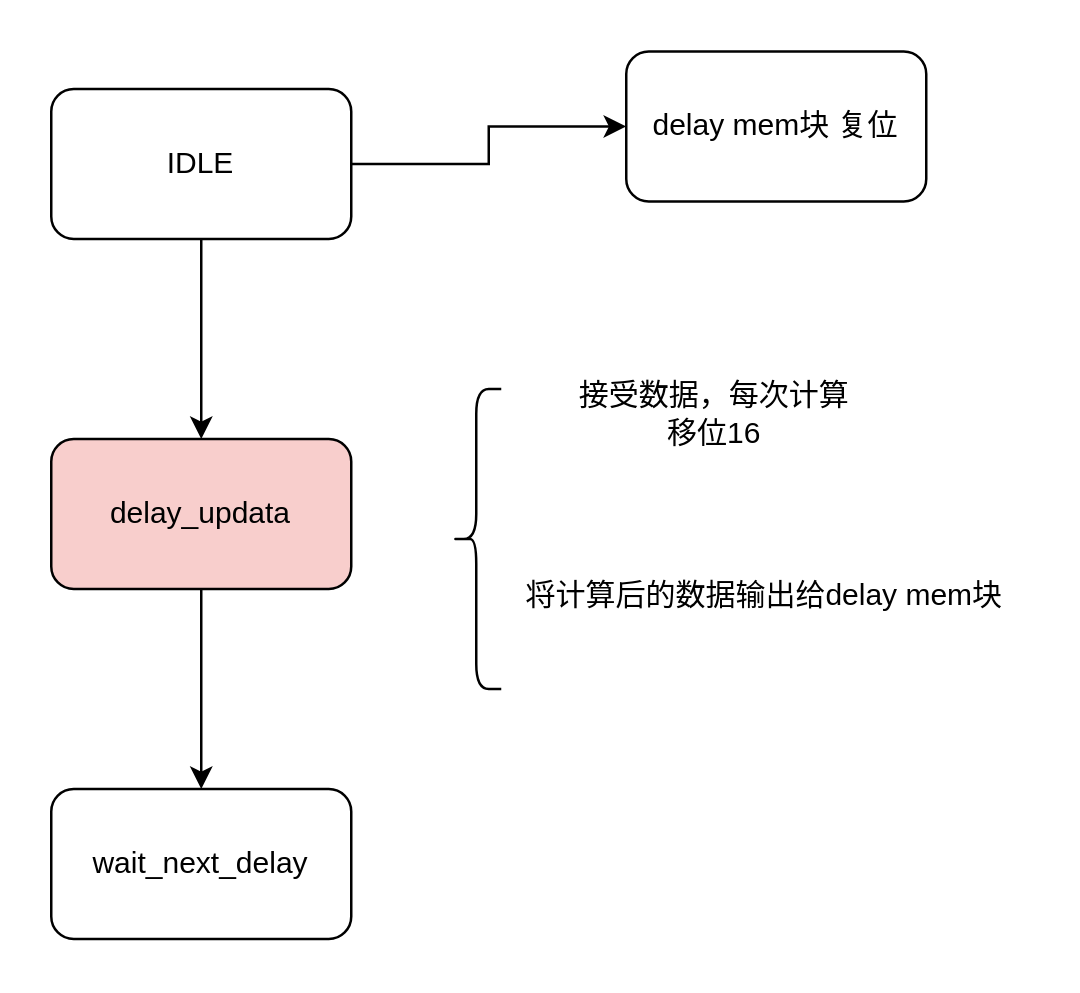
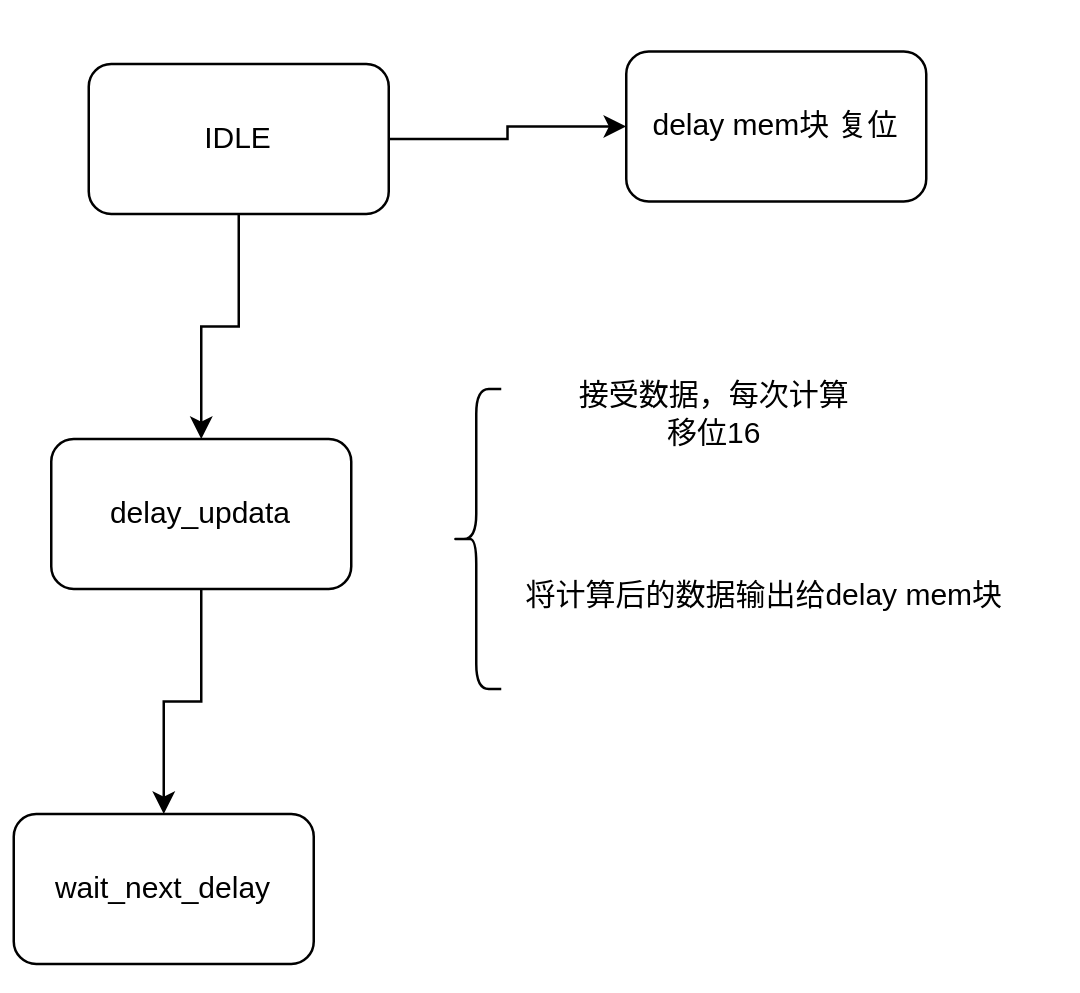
node "IDLE": moved (201, 164) -> (239, 139)
node "delay_updata": fillcolor #f8cecc -> #ffffff
node "wait_next_delay": moved (201, 864) -> (164, 889)
